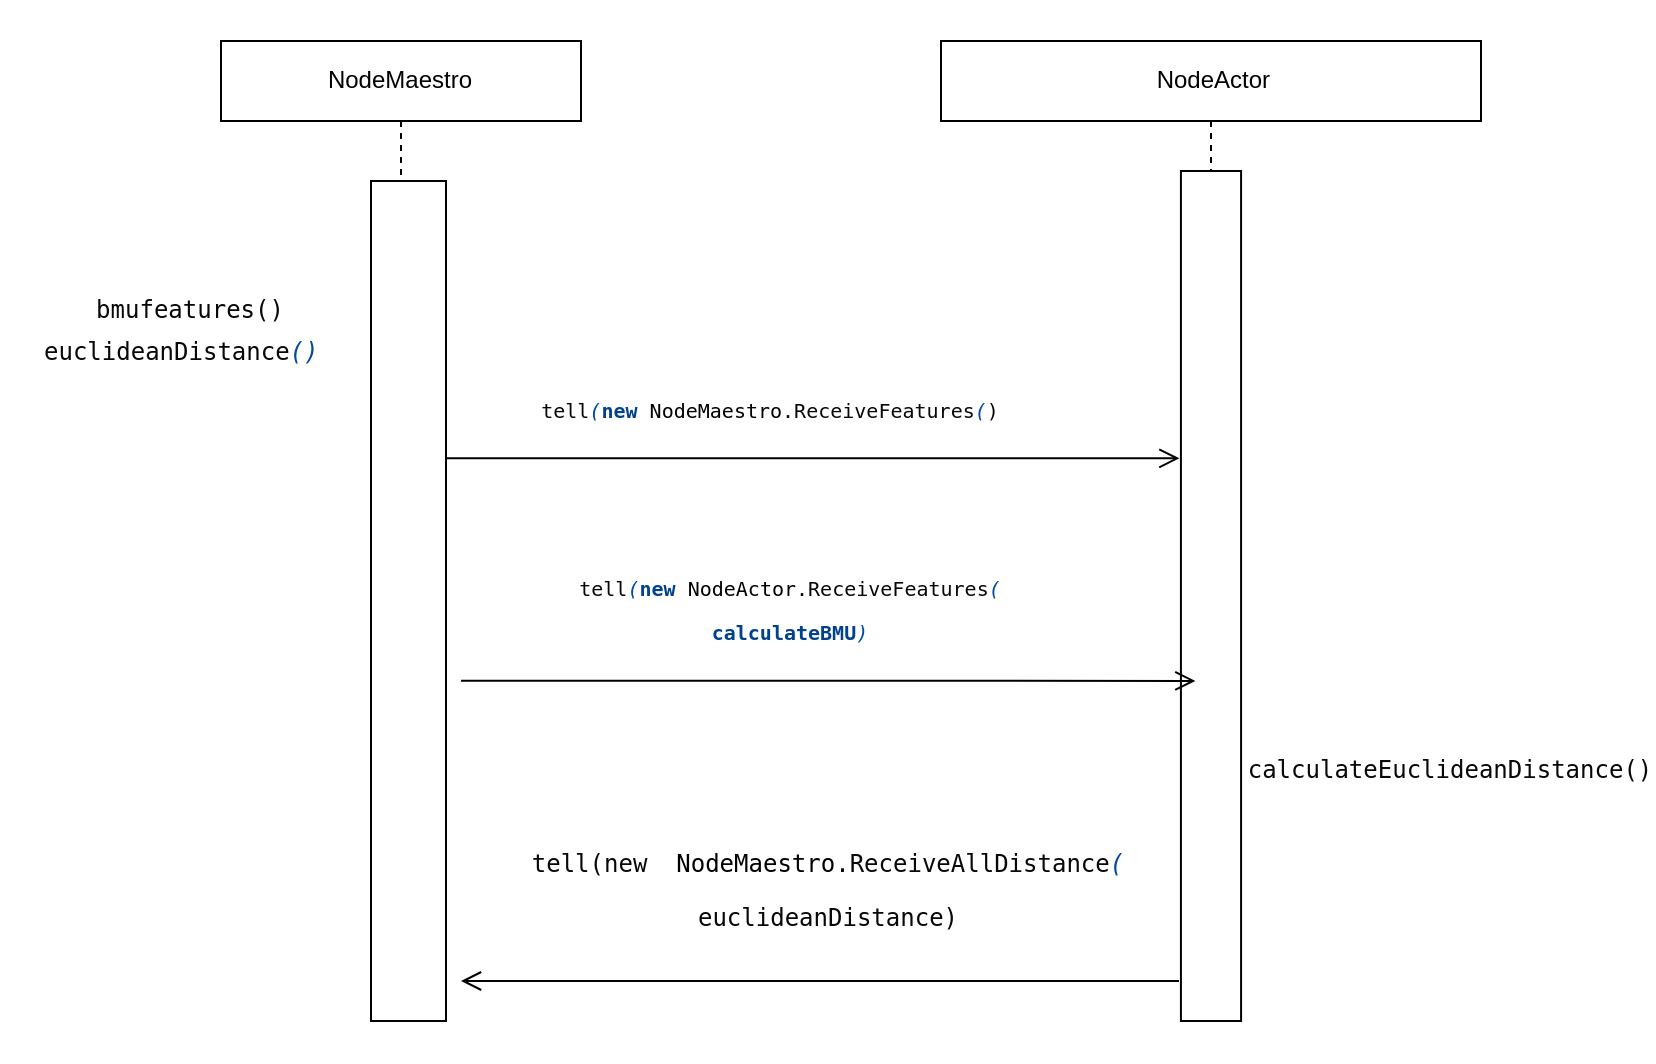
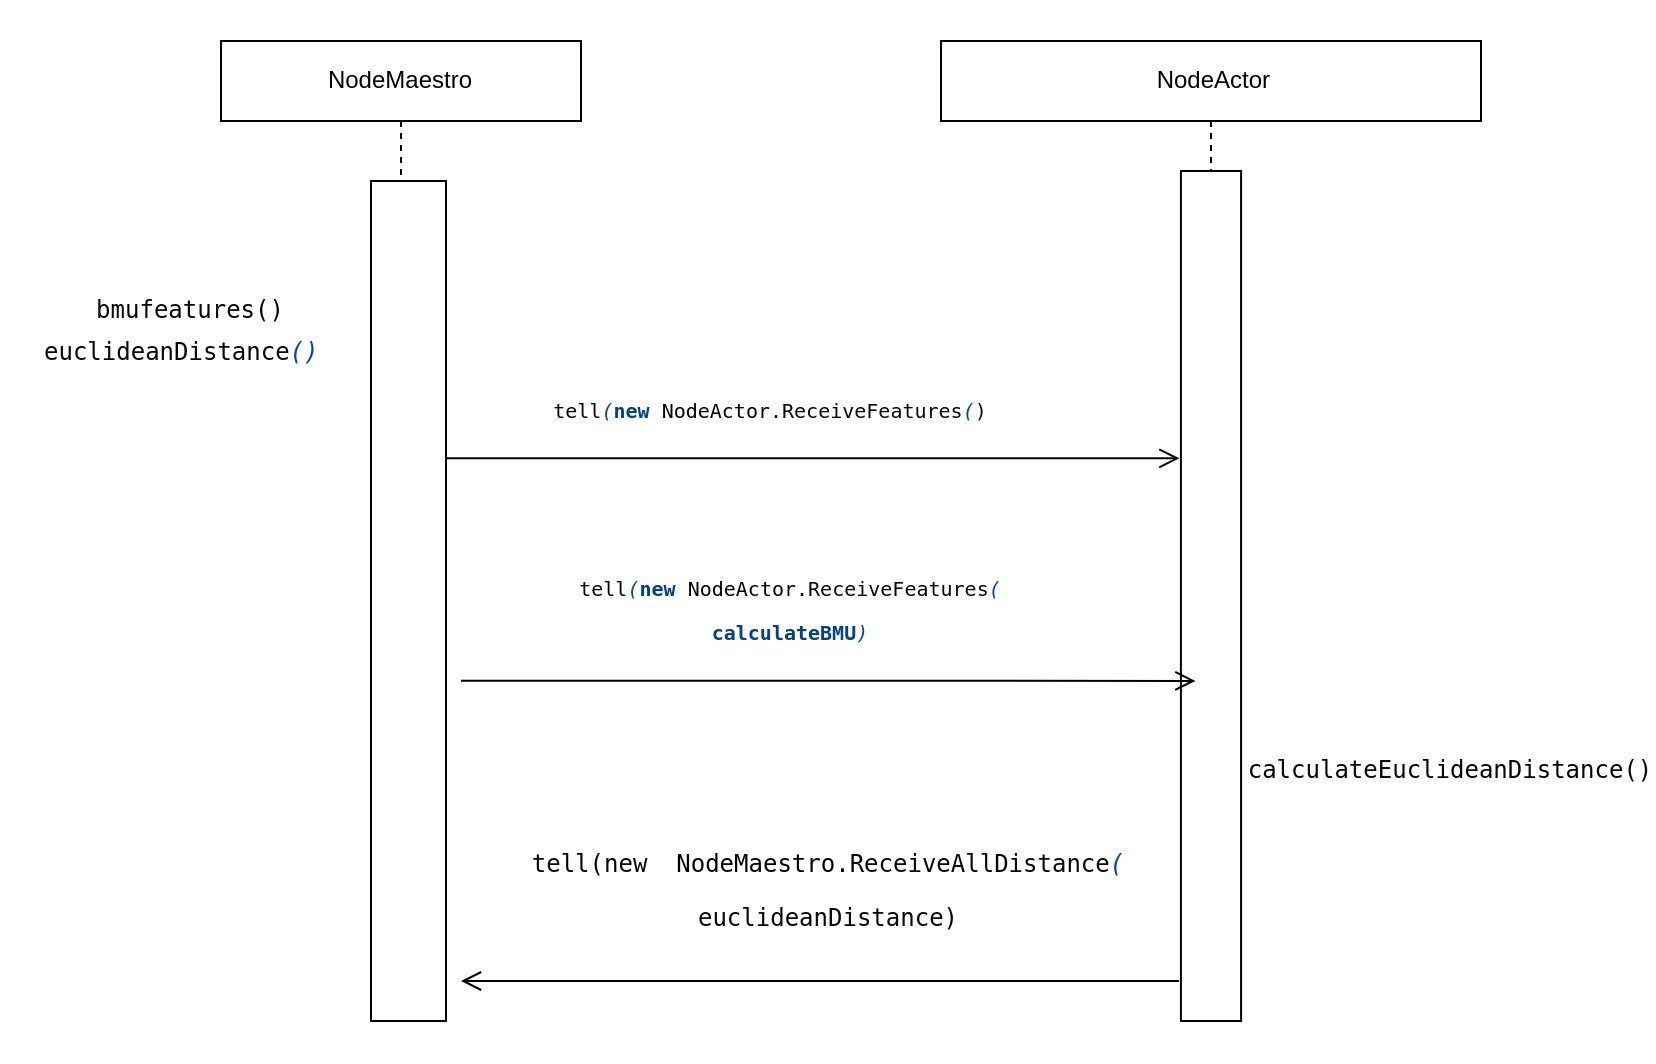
node "tell(new NodeMaestro.ReceiveFeatures()": label "tell(new NodeMaestro.ReceiveFeatures()" -> "tell(new NodeActor.ReceiveFeatures()"
